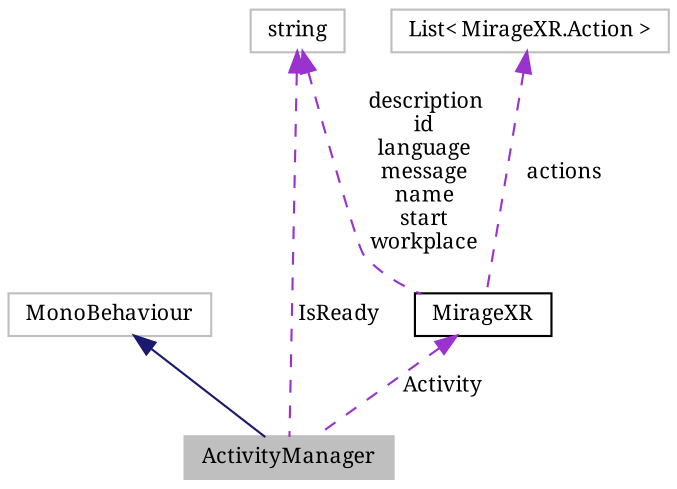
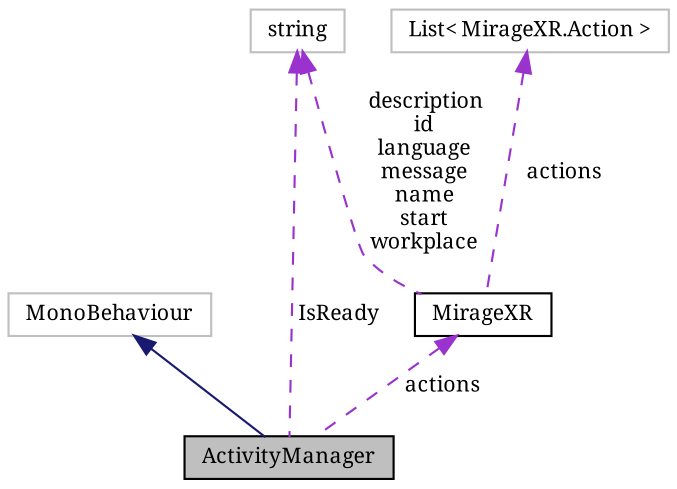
edge "ActivityManager" -> "MirageXR": label " Activity" -> " actions"
node "ActivityManager": color grey75 -> black
